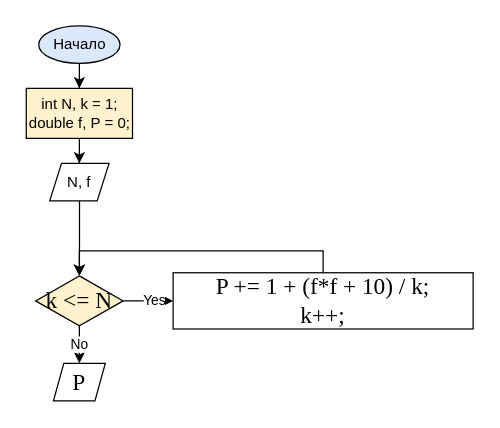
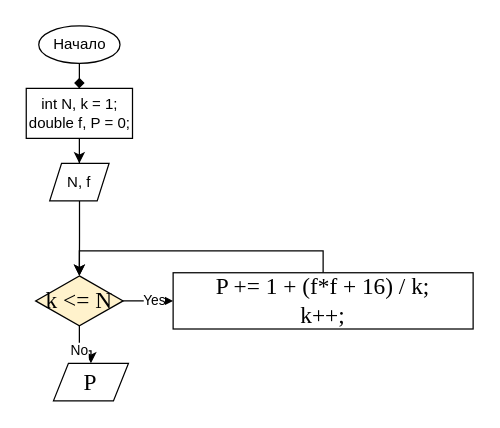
node "Начало": fillcolor #dae8fc -> #ffffff
edge "Начало" -> "int N, k = 1; double f, P = 0;": arrowhead classic -> diamond
node "int N, k = 1; double f, P = 0;": fillcolor #fff2cc -> #ffffff
node "P += 1 + (f*f + 10) / k; k++;": label "P += 1 + (f*f + 10) / k; k++;" -> "P += 1 + (f*f + 16) / k; k++;"
node "P": size 52x38 -> 75x38
